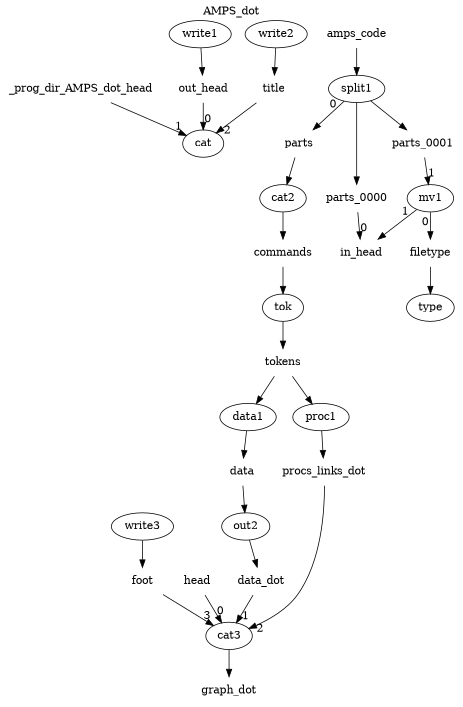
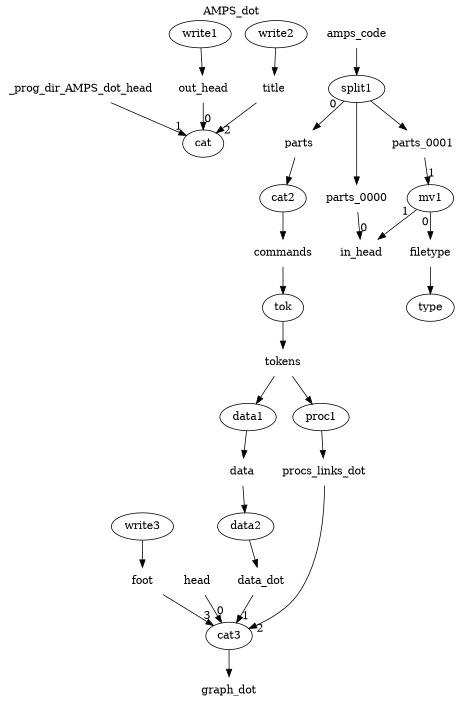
node "out2": label "out2" -> "data2"
